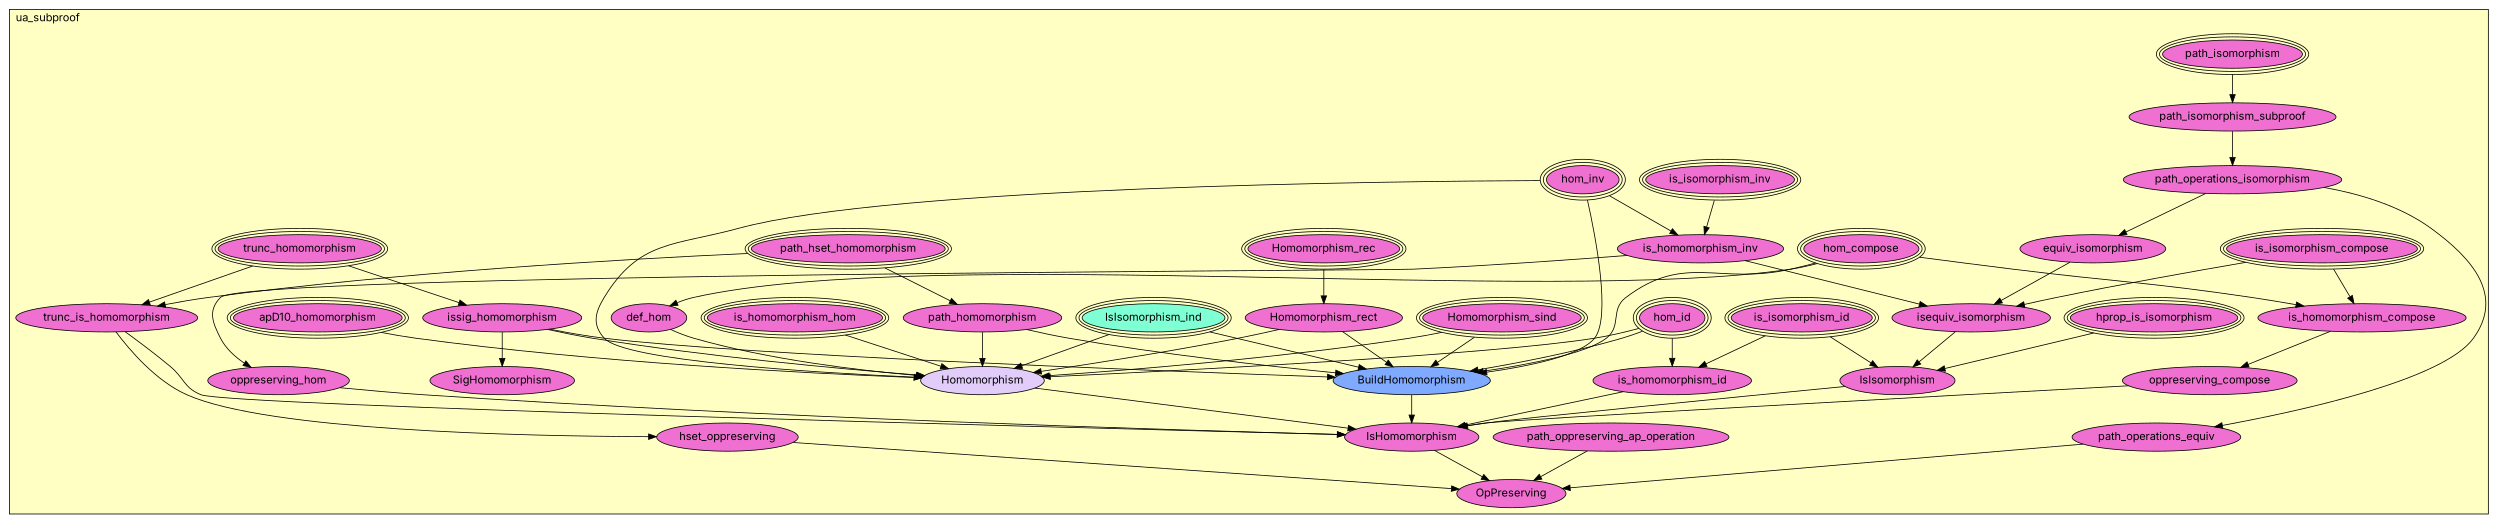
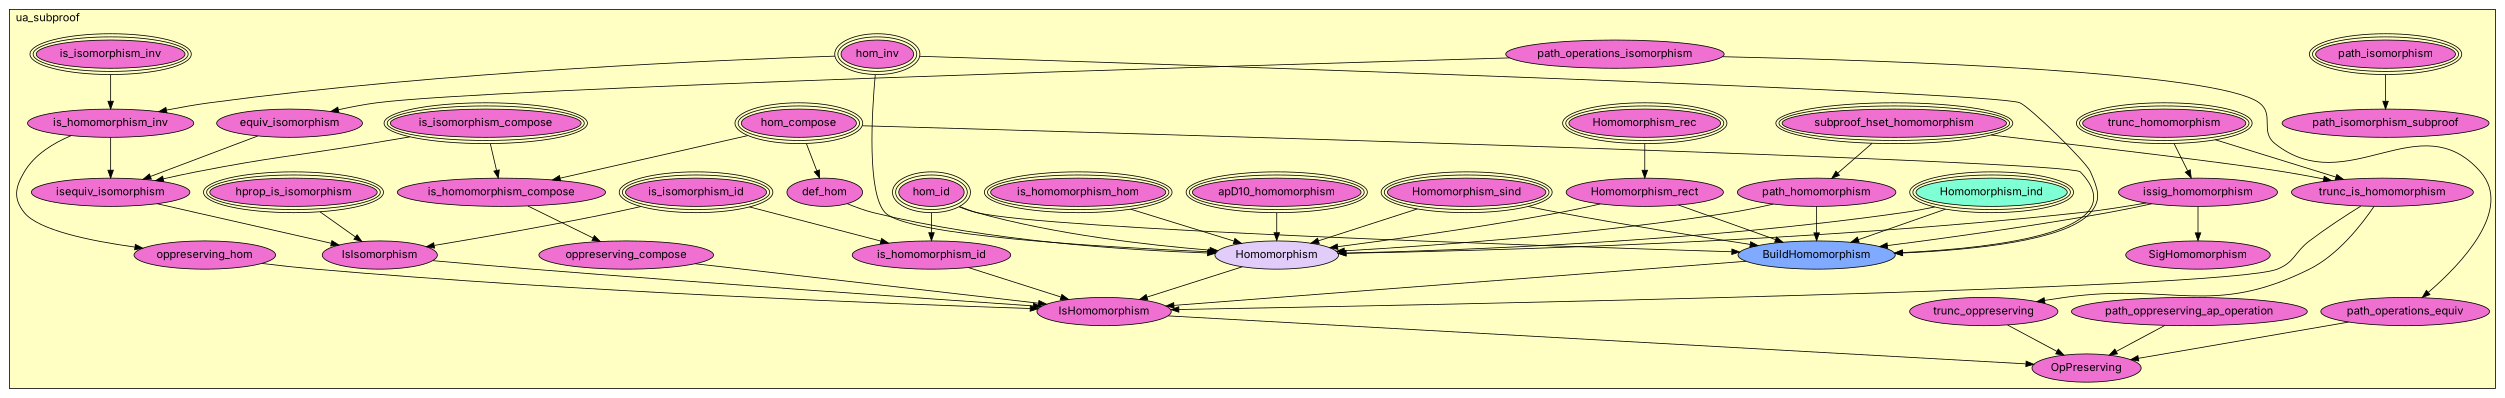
edge "path_isomorphism_subproof" -> "path_operations_isomorphism": removed
node "path_hset_homomorphism": label "path_hset_homomorphism" -> "subproof_hset_homomorphism"
node "IsIsomorphism_ind": label "IsIsomorphism_ind" -> "Homomorphism_ind"
node "hset_oppreserving": label "hset_oppreserving" -> "trunc_oppreserving"
